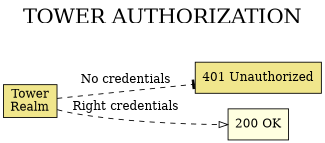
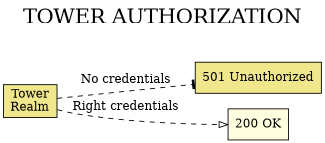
node "401 Unauthorized": label "401 Unauthorized" -> "501 Unauthorized"
